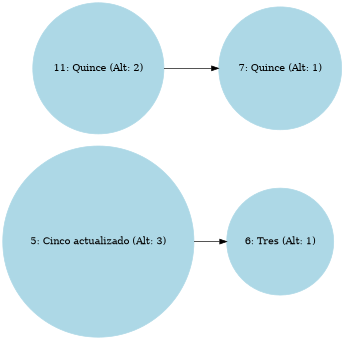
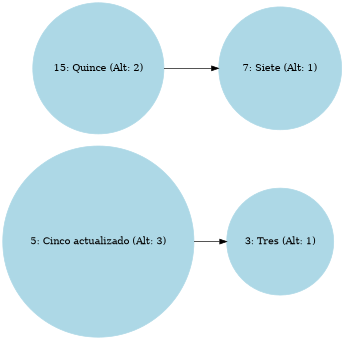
node "11: Quince (Alt: 2)": label "11: Quince (Alt: 2)" -> "15: Quince (Alt: 2)"
node "7: Quince (Alt: 1)": label "7: Quince (Alt: 1)" -> "7: Siete (Alt: 1)"
node "6: Tres (Alt: 1)": label "6: Tres (Alt: 1)" -> "3: Tres (Alt: 1)"
